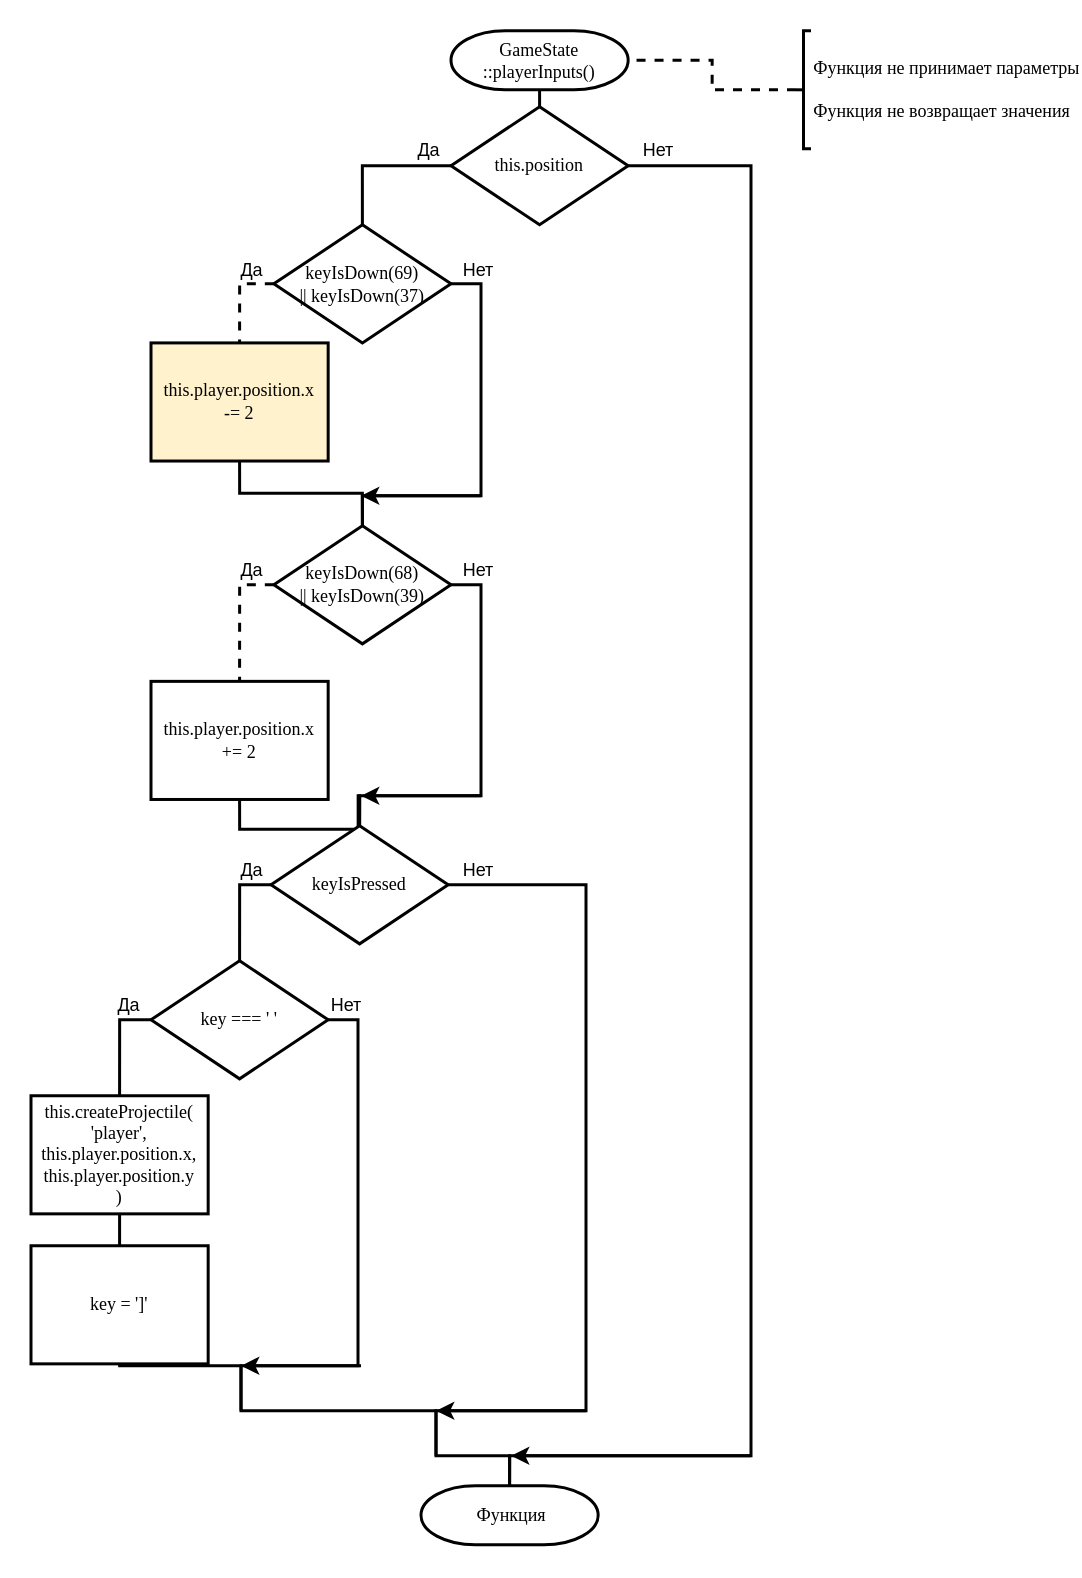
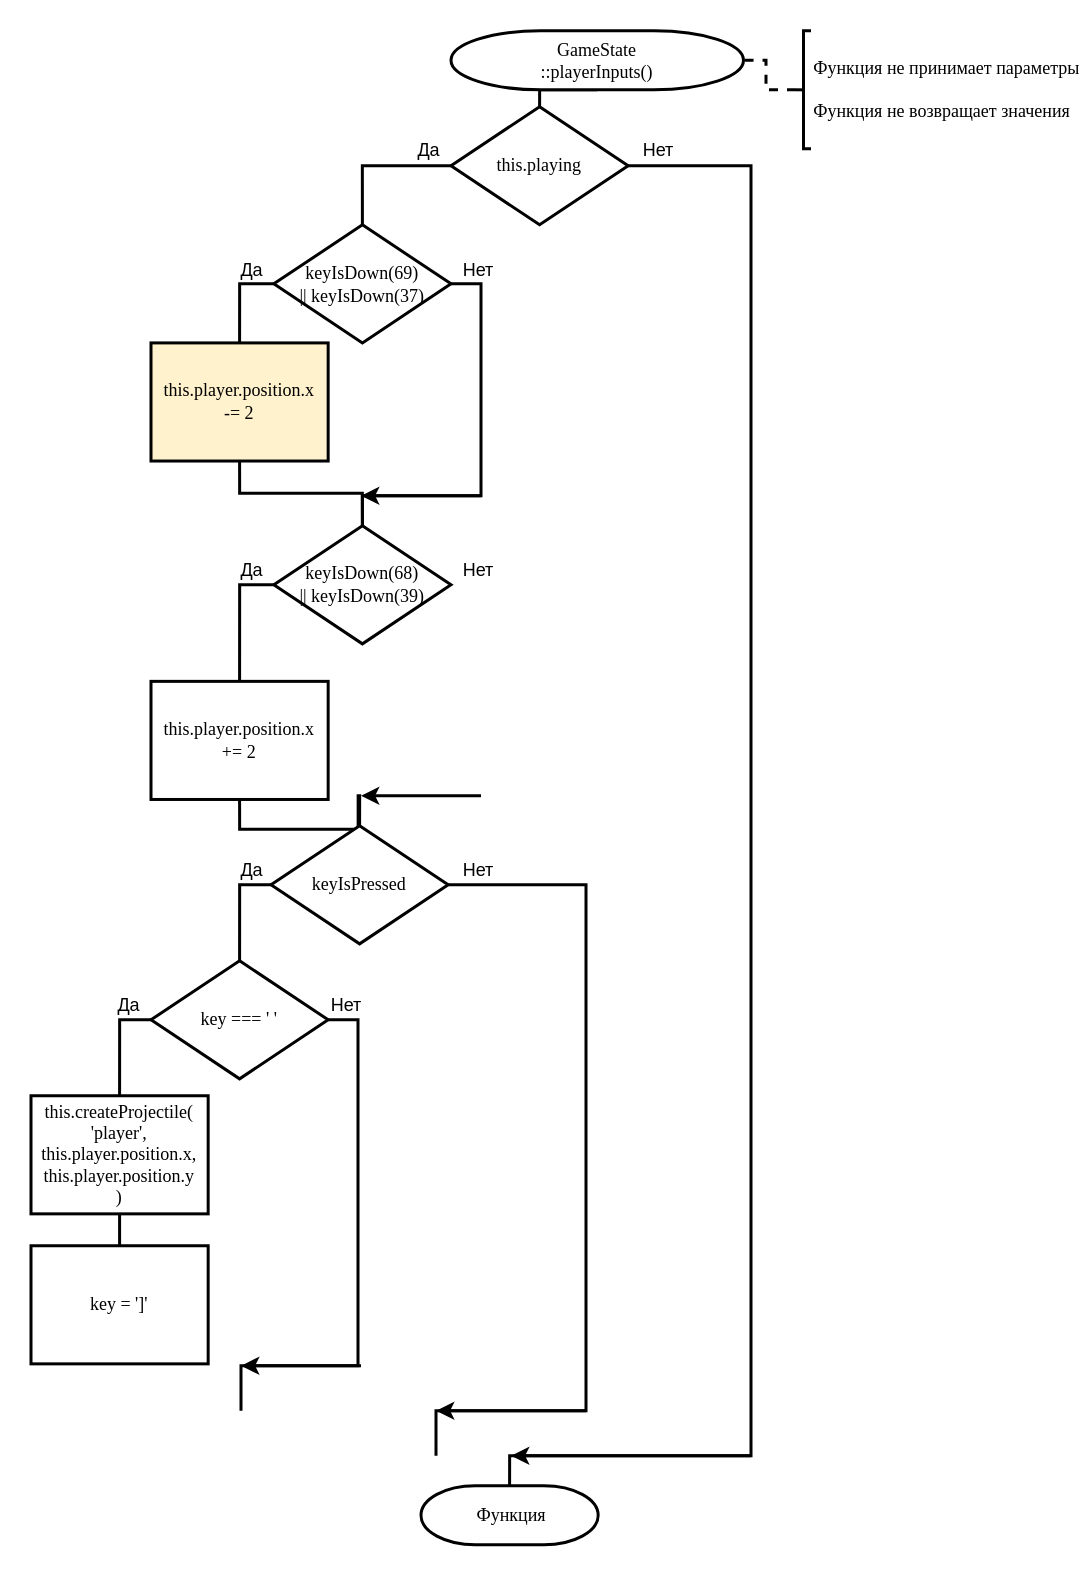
node "GameState ::playerInputs()": size 177x59 -> 293x59
node "this.position": label "this.position" -> "this.playing"
edge "keyIsDown(69) || keyIsDown(37)" -- "this.player.position.x -= 2": style dashed -> solid
edge "keyIsDown(68) || keyIsDown(39)" -- "this.player.position.x += 2": style dashed -> solid
edge "keyIsDown(68) || keyIsDown(39)" -- "keyIsPressed": removed
edge "key = ']'" -- "Функция": removed
